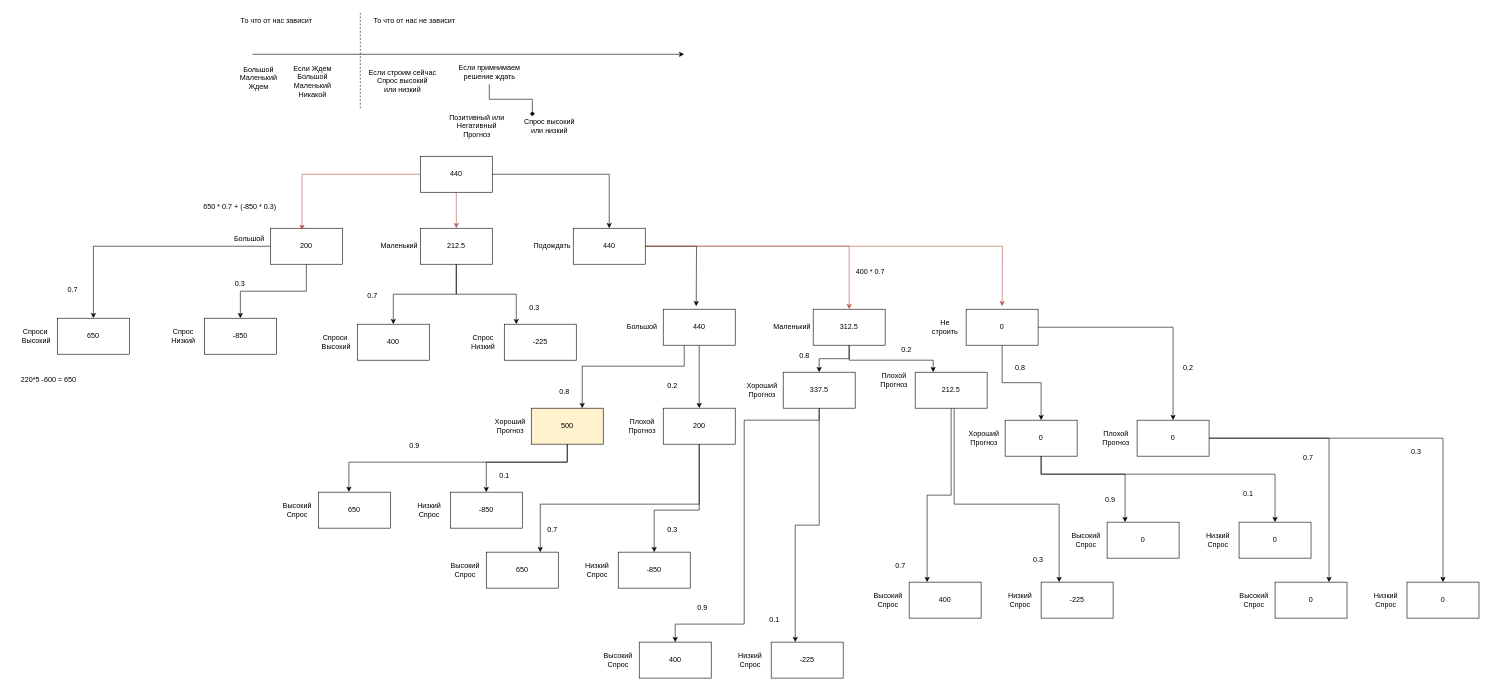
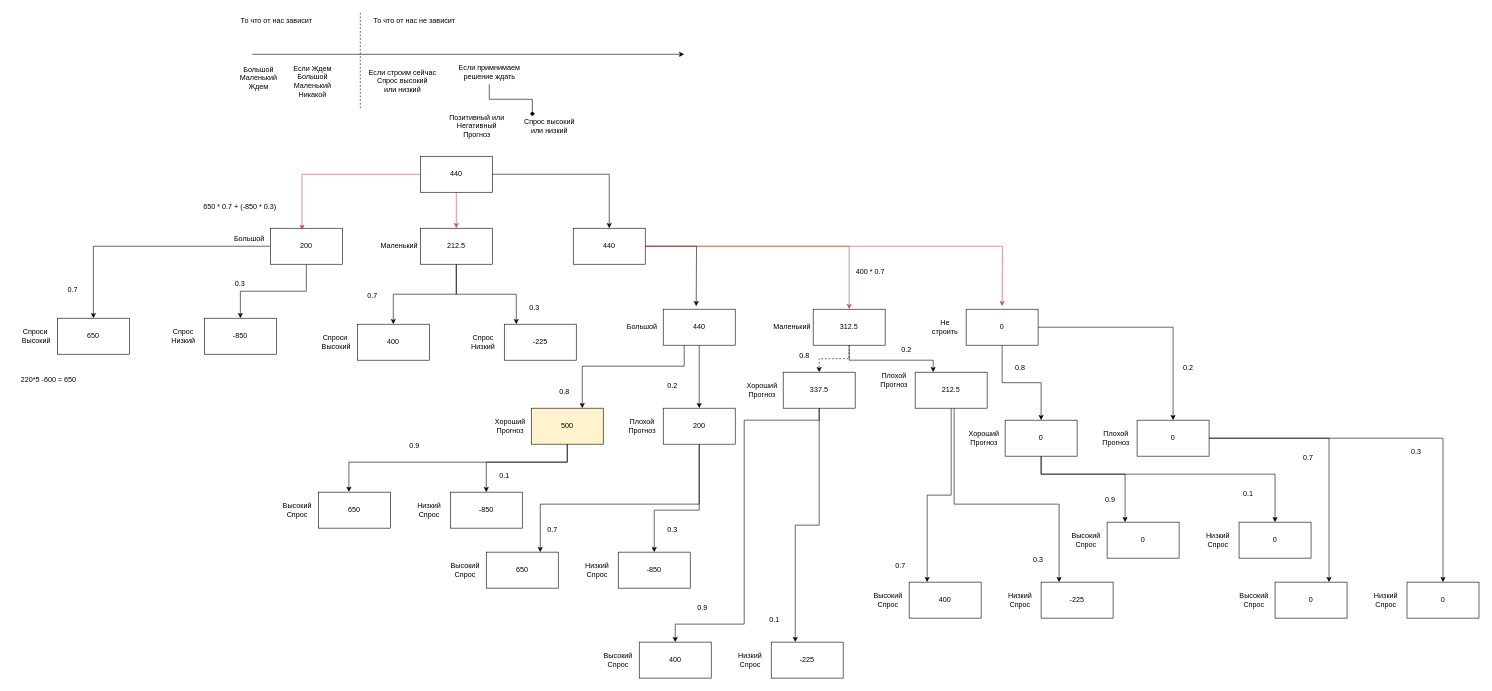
node "Подождать": removed
edge "312.5" -> "337.5": style solid -> dashed
